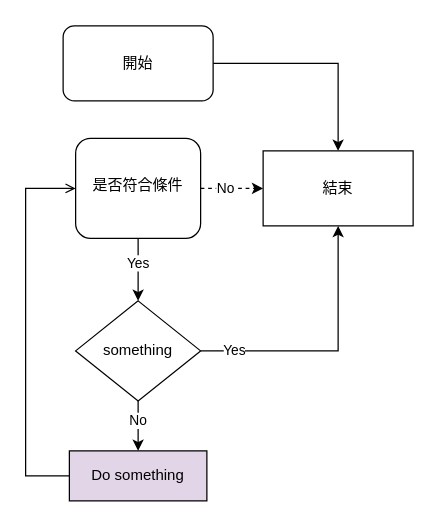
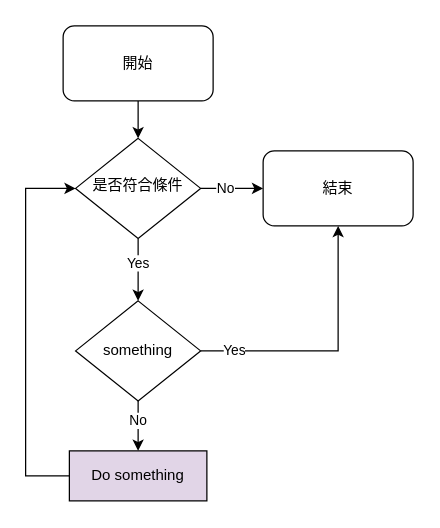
edge "開始" -> "結束": now "開始" -> "是否符合條件"
edge "Do something" -> "是否符合條件": arrowhead open -> classic
node "是否符合條件": shape rounded rectangle -> diamond
edge "是否符合條件" -> "結束": style dashed -> solid
node "結束": shape rectangle -> rounded rectangle
